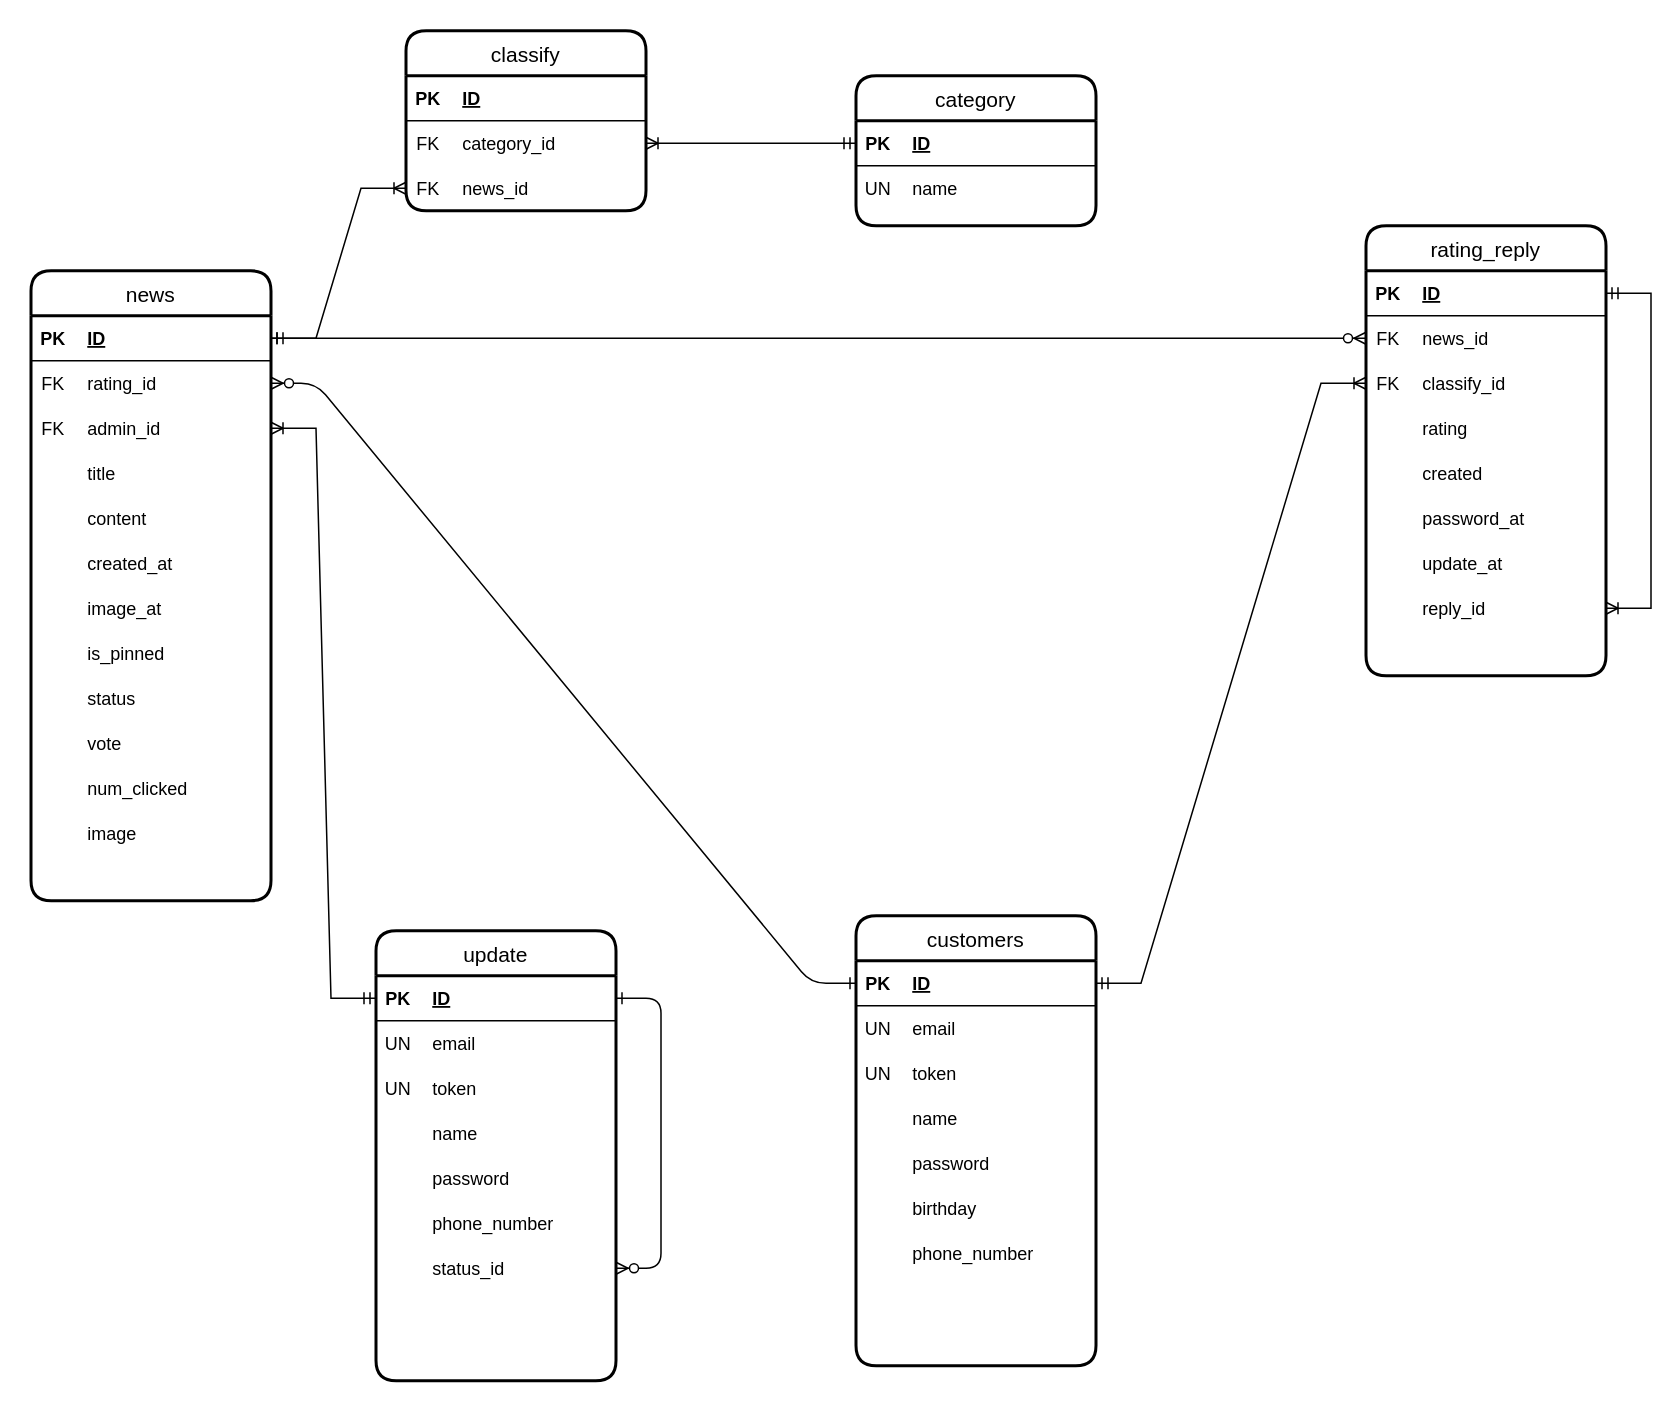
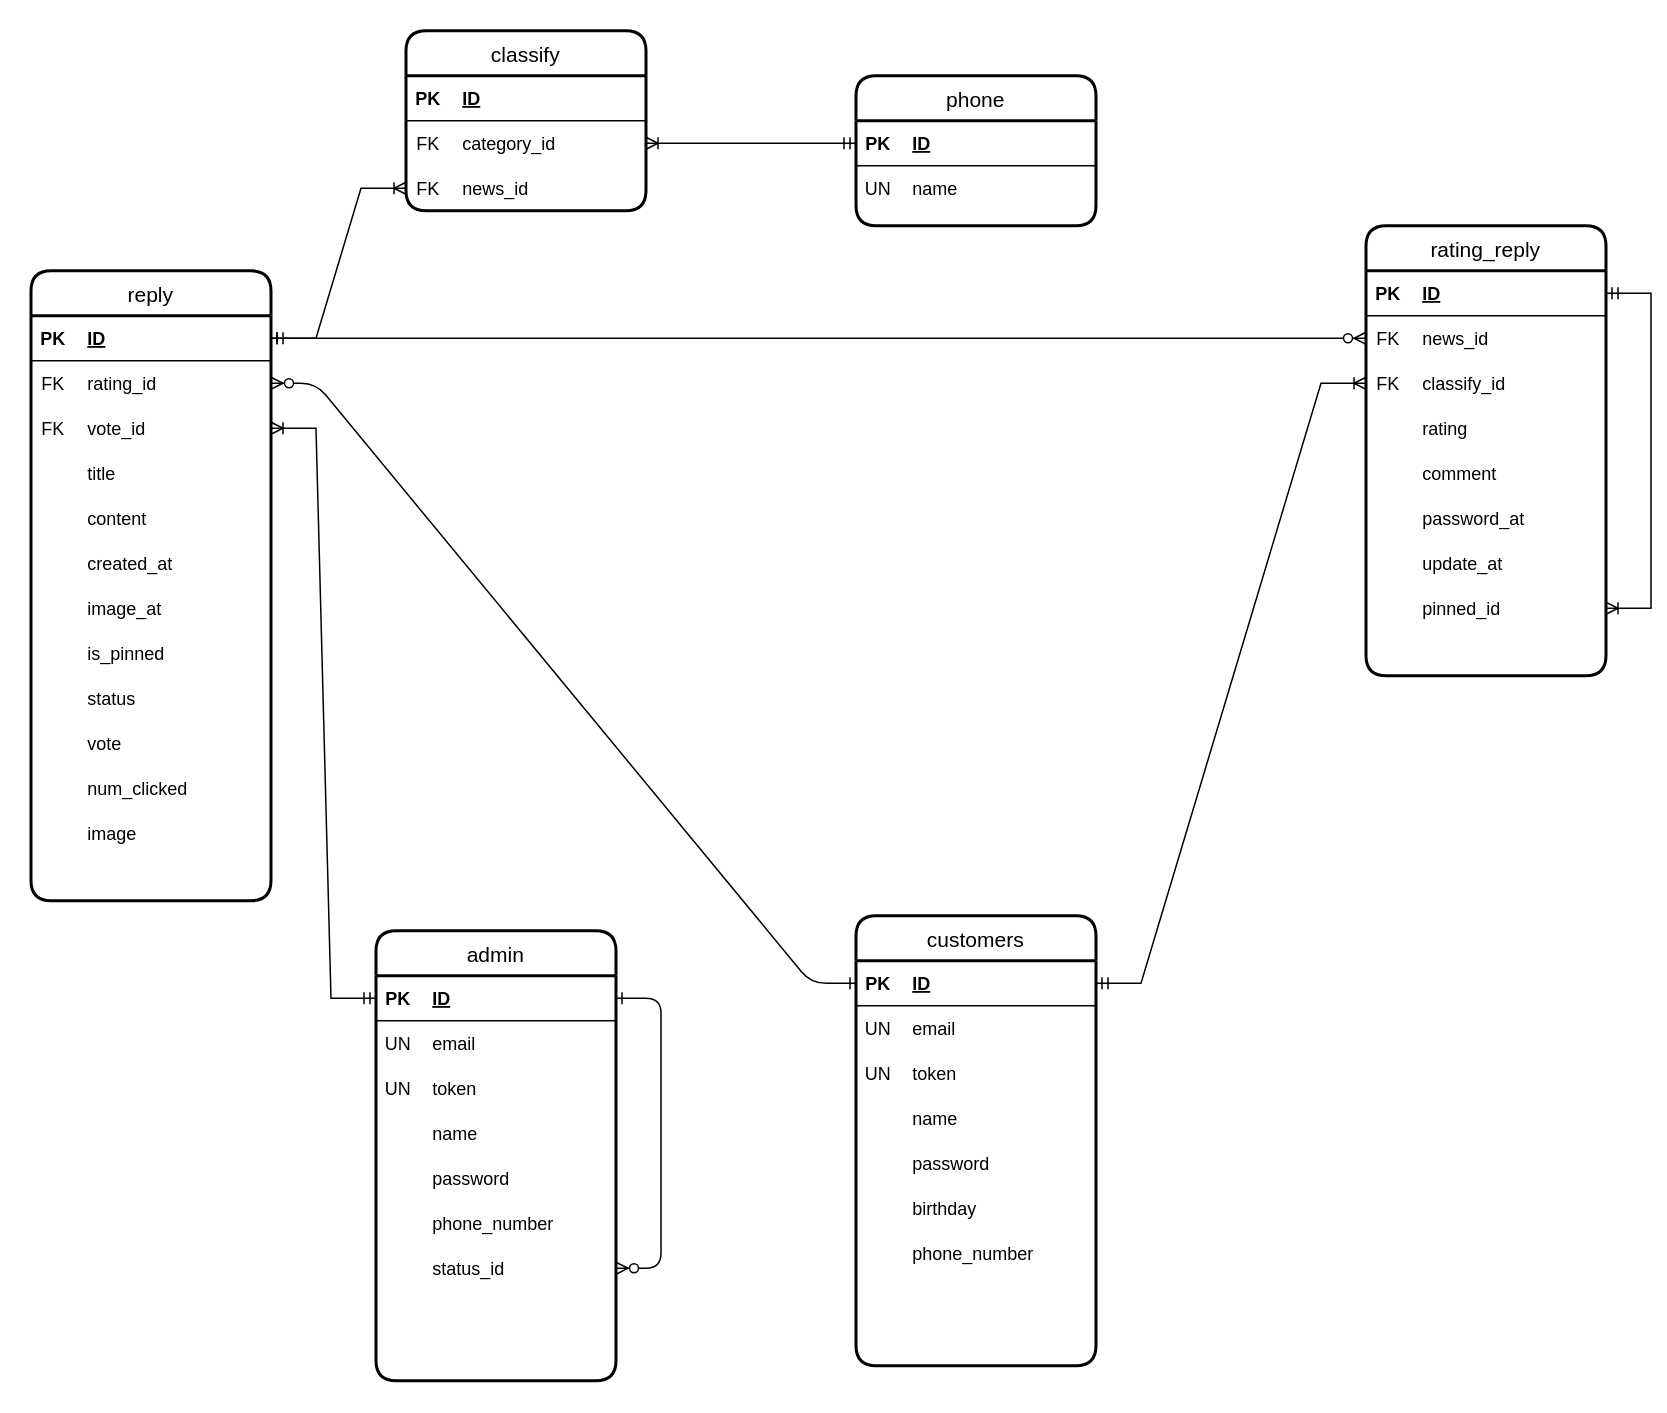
node "category": label "category" -> "phone"
node "news": label "news" -> "reply"
node "admin_id": label "admin_id" -> "vote_id"
node "created": label "created" -> "comment"
node "reply_id": label "reply_id" -> "pinned_id"
node "update": label "update" -> "admin"
